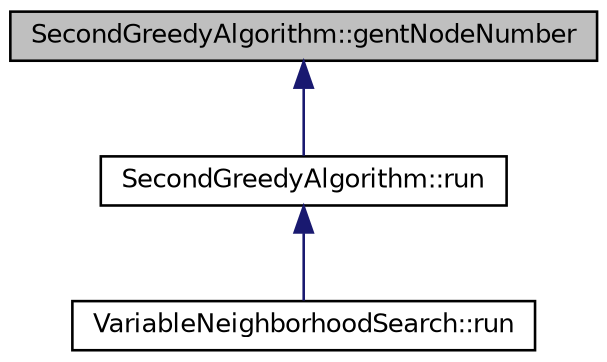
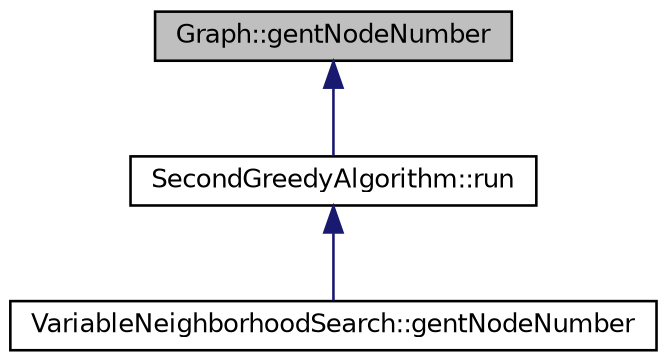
node "SecondGreedyAlgorithm::gentNodeNumber": label "SecondGreedyAlgorithm::gentNodeNumber" -> "Graph::gentNodeNumber"
node "VariableNeighborhoodSearch::run": label "VariableNeighborhoodSearch::run" -> "VariableNeighborhoodSearch::gentNodeNumber"
